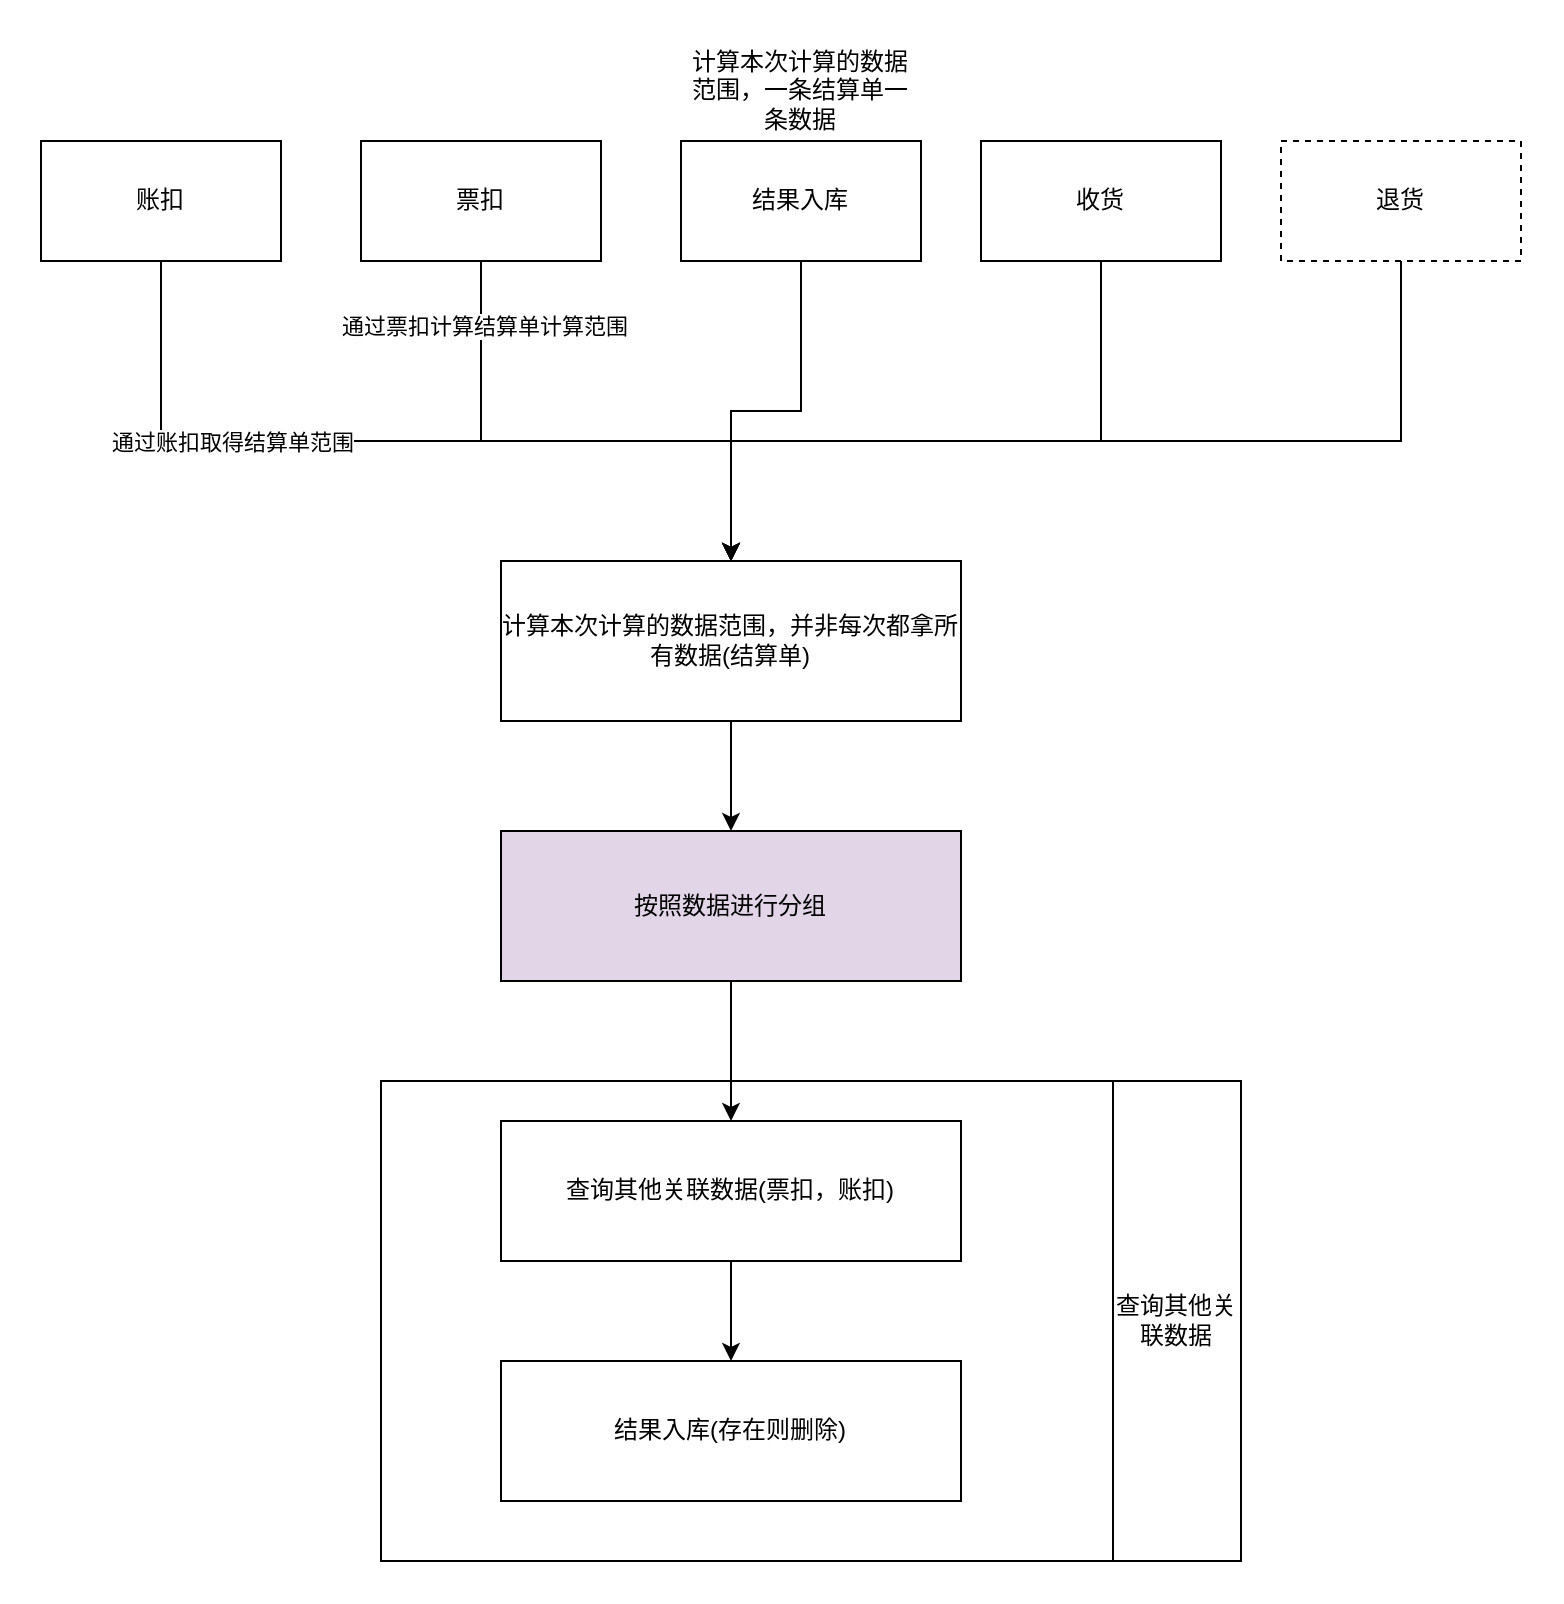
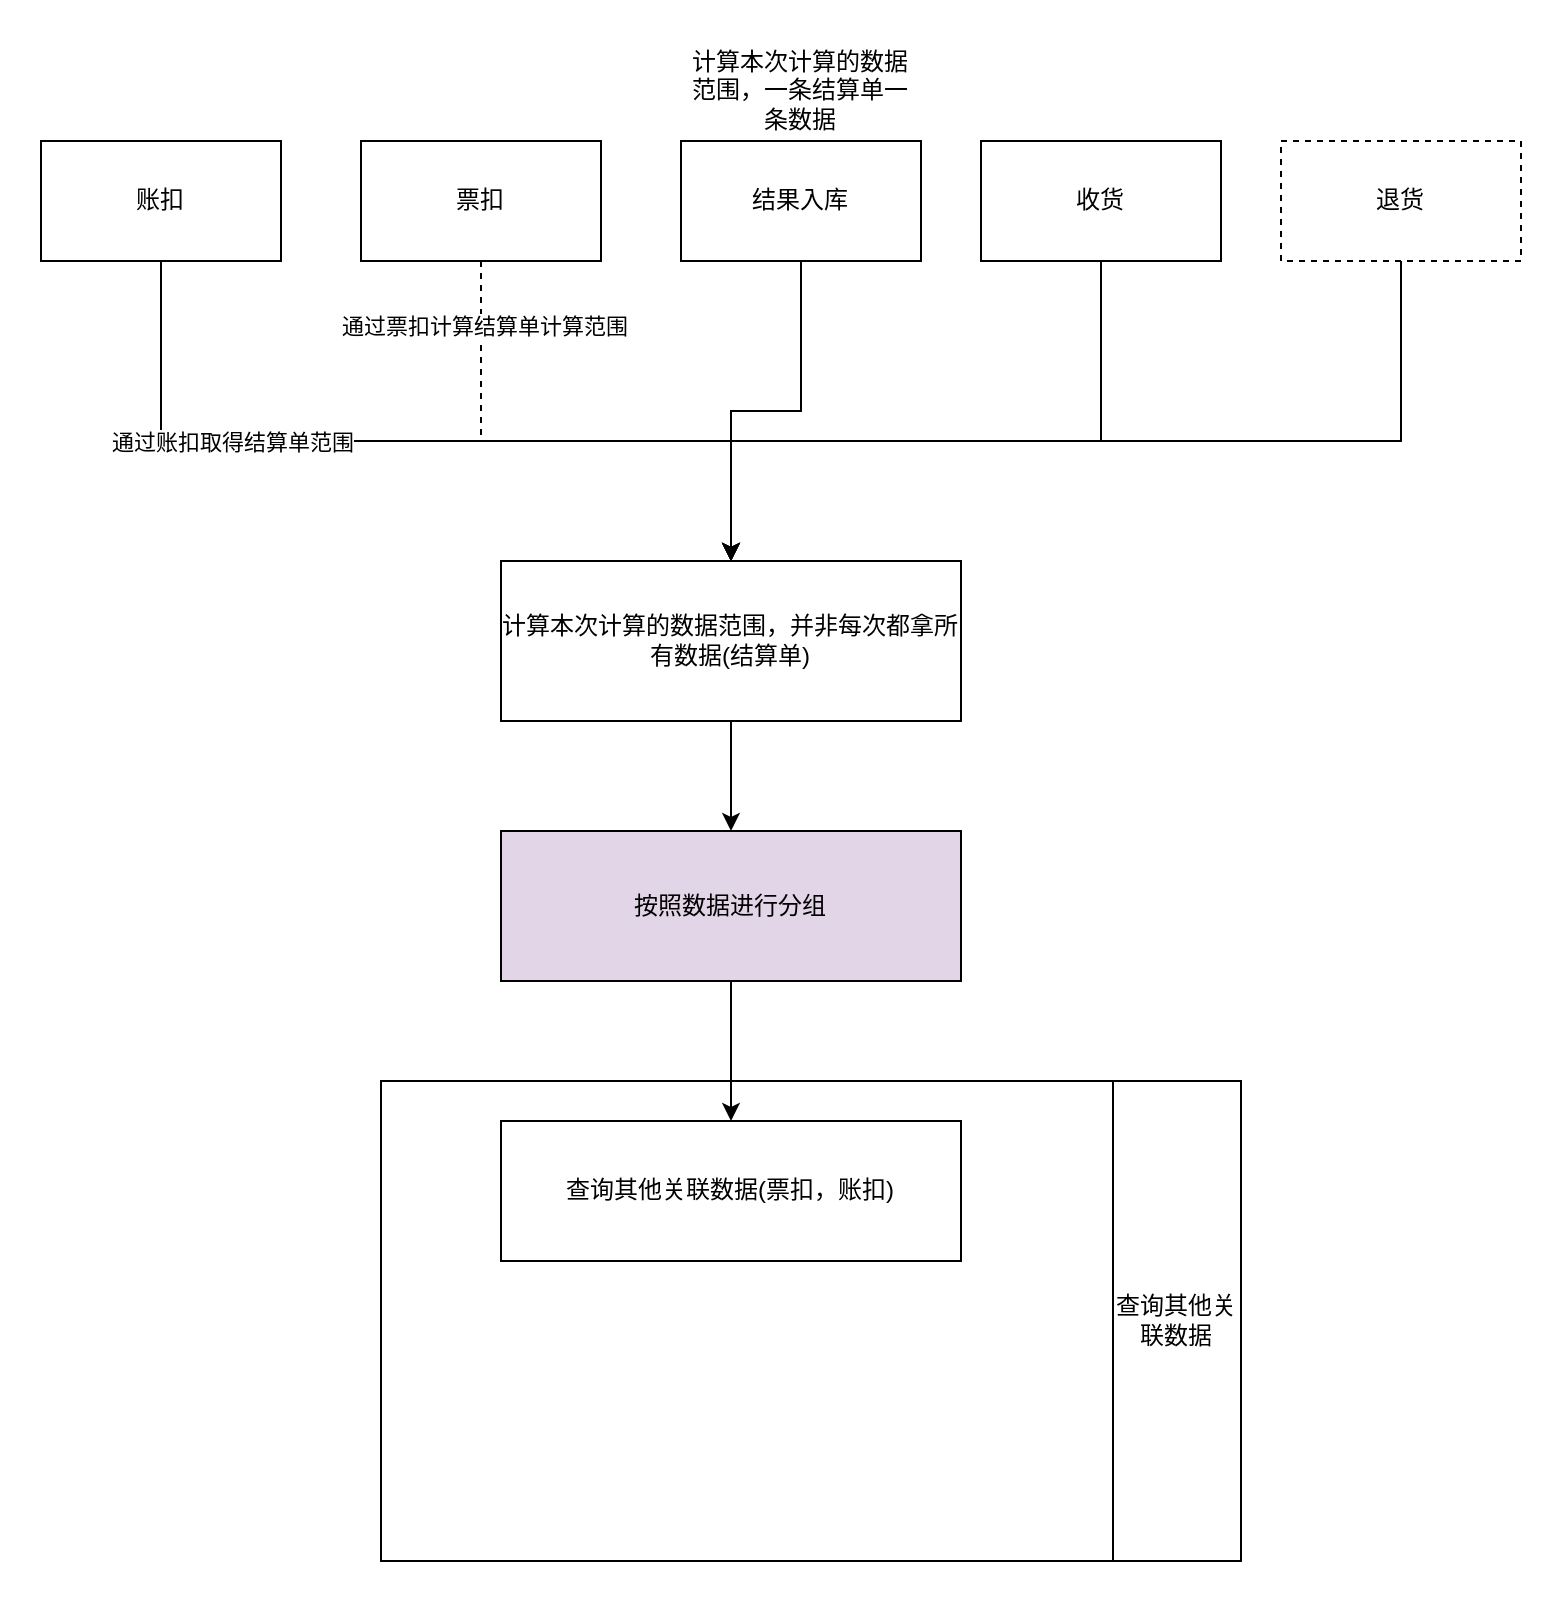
edge "票扣" -> "计算本次计算的数据范围，并非每次都拿所有数据(结算单)": style solid -> dashed
edge "查询其他关联数据(票扣，账扣)" -> "结果入库(存在则删除)": removed
node "结果入库(存在则删除)": removed
